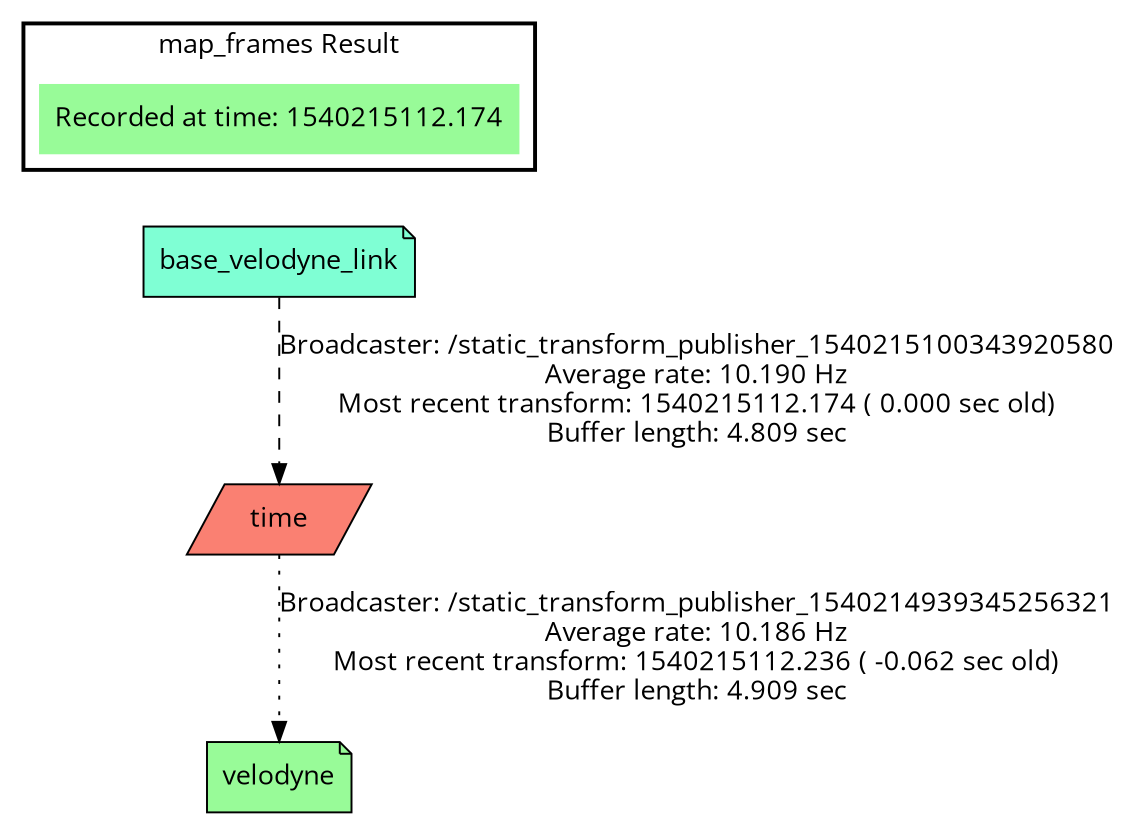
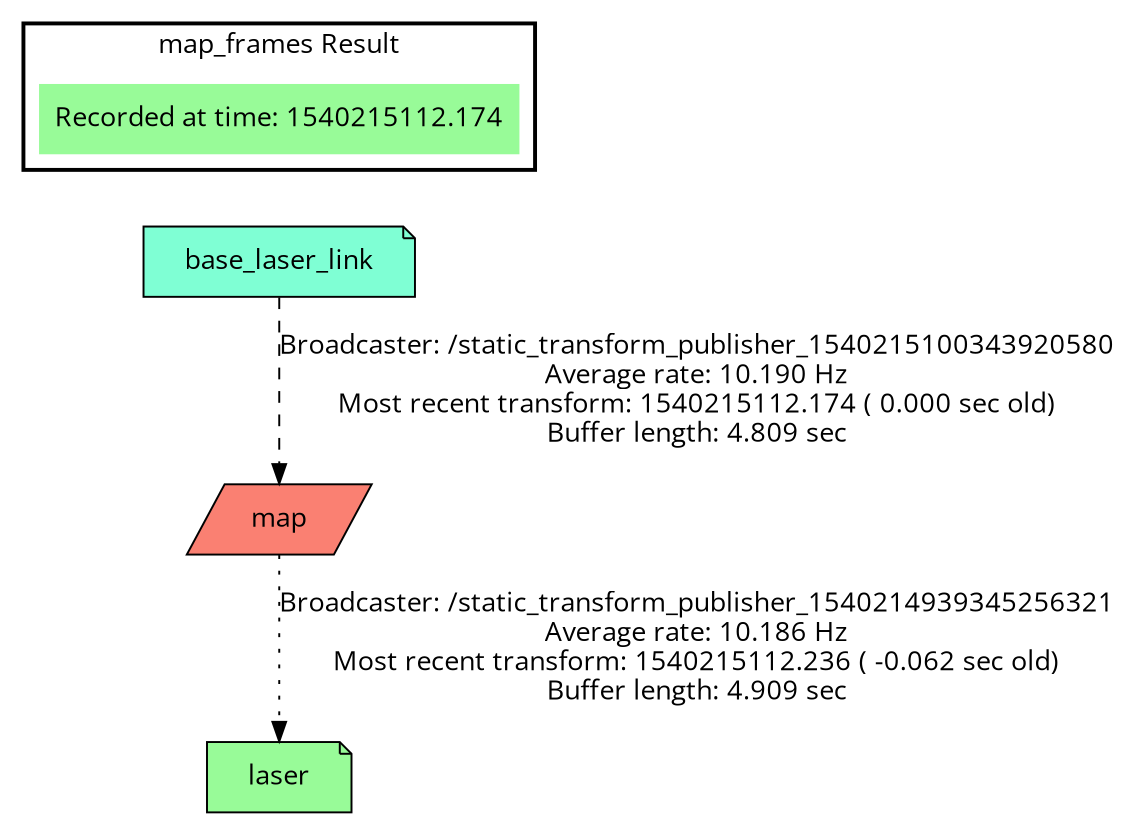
node "base_velodyne_link": label "base_velodyne_link" -> "base_laser_link"
node "time": label "time" -> "map"
node "velodyne": label "velodyne" -> "laser"
